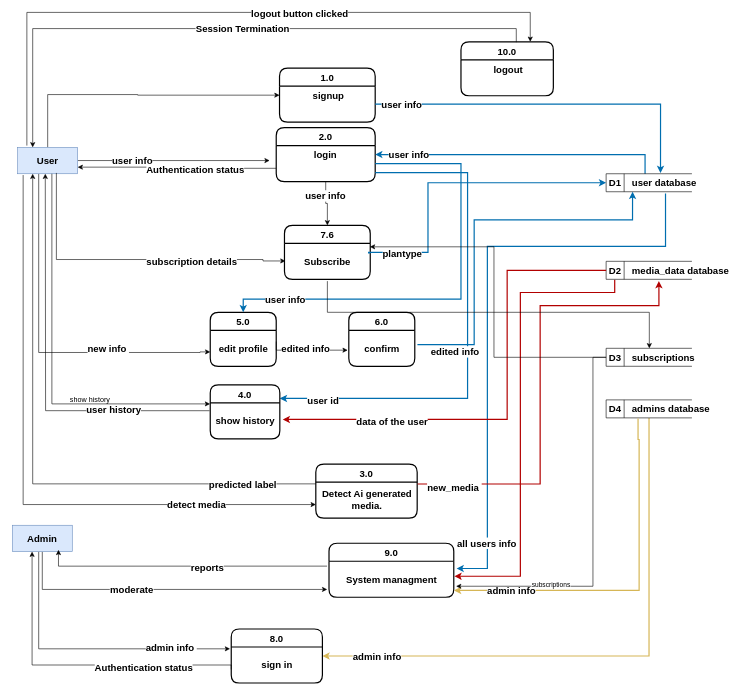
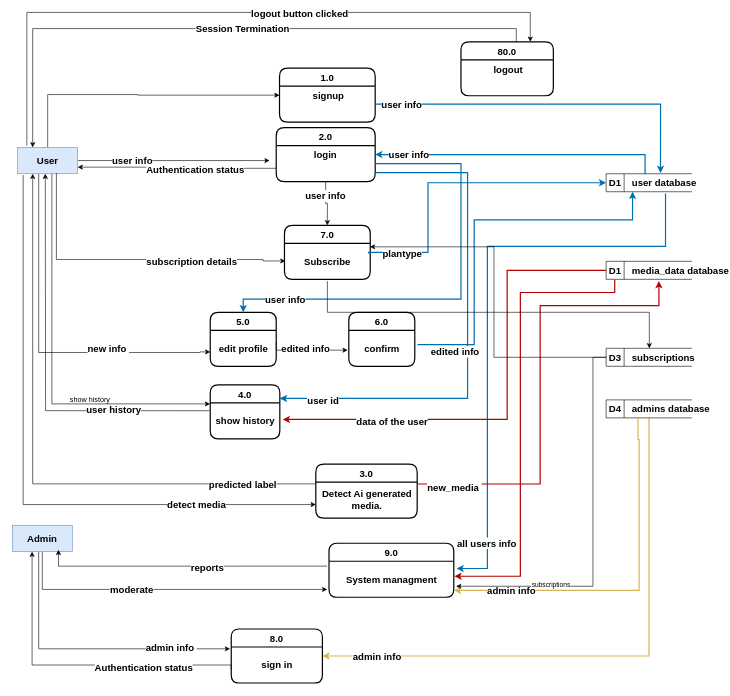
node "10.0": label "10.0" -> "80.0"
node "7.6": label "7.6" -> "7.0"
node "D2 media_data database": label "D2 media_data database" -> "D1 media_data database"
